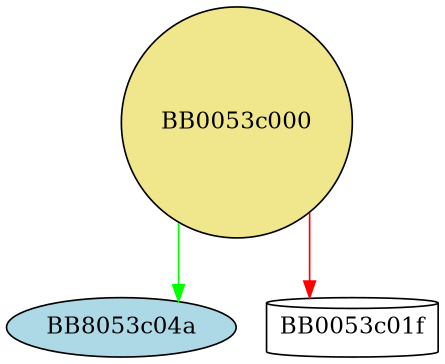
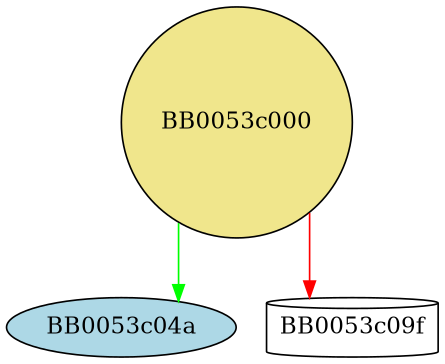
node "BB8053c04a": label "BB8053c04a" -> "BB0053c04a"
node "BB0053c01f": label "BB0053c01f" -> "BB0053c09f"
